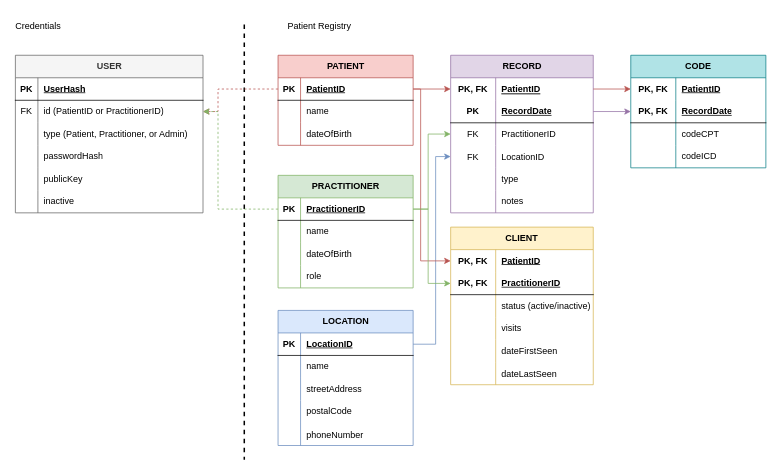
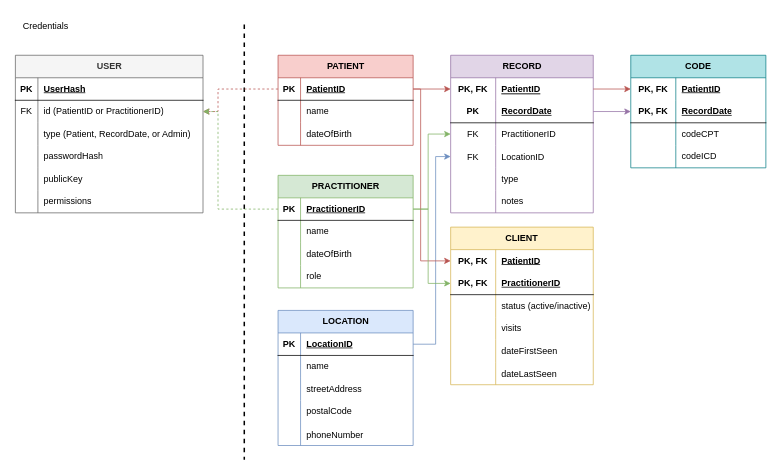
node "Credentials": moved (38, 27) -> (45, 27)
node "Patient Registry": removed
node "type (Patient, Practitioner, or Admin)": label "type (Patient, Practitioner, or Admin)" -> "type (Patient, RecordDate, or Admin)"
node "inactive": label "inactive" -> "permissions"
